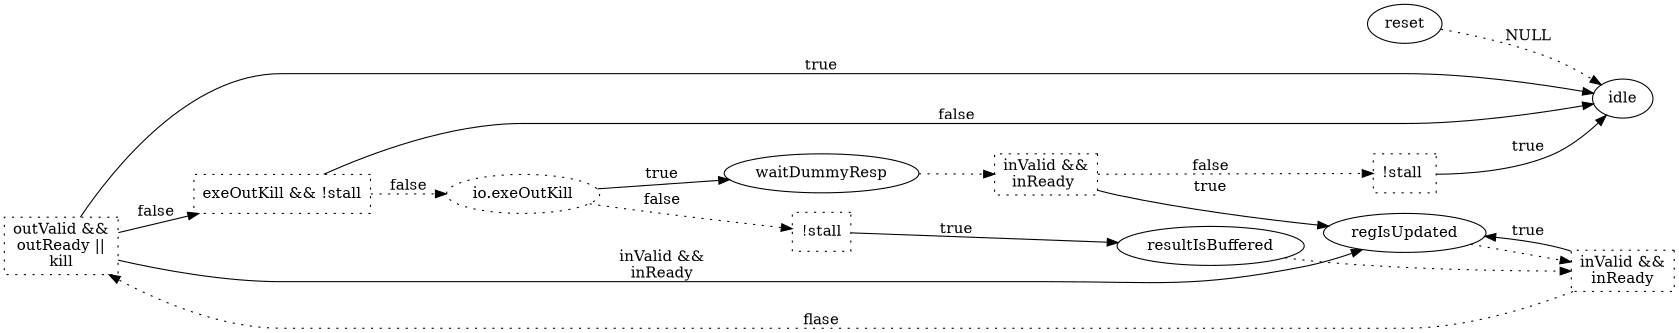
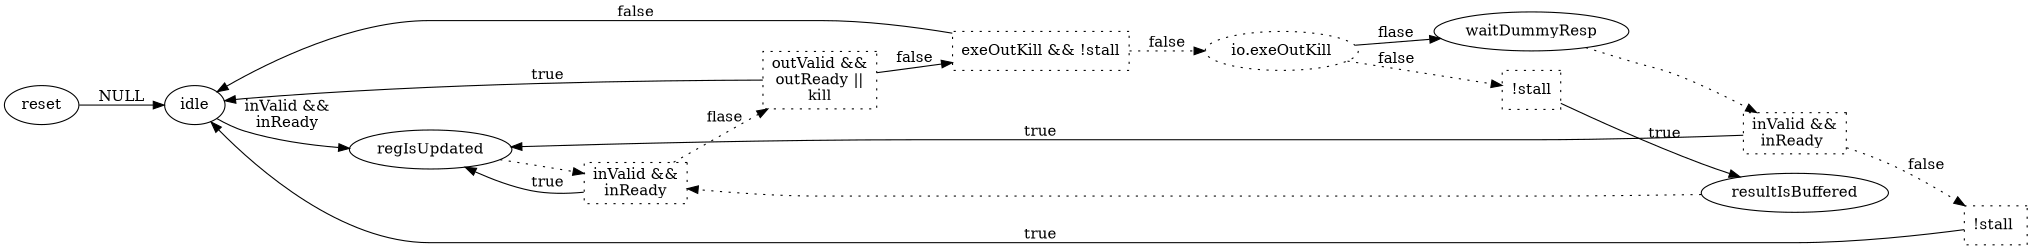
edge "reset" -> "idle": style dotted -> solid
edge "io.exeOutKill" -> "waitDummyResp": label "true" -> "flase"
edge "outValid && outReady || kill" -> "regIsUpdated": now "idle" -> "regIsUpdated"
